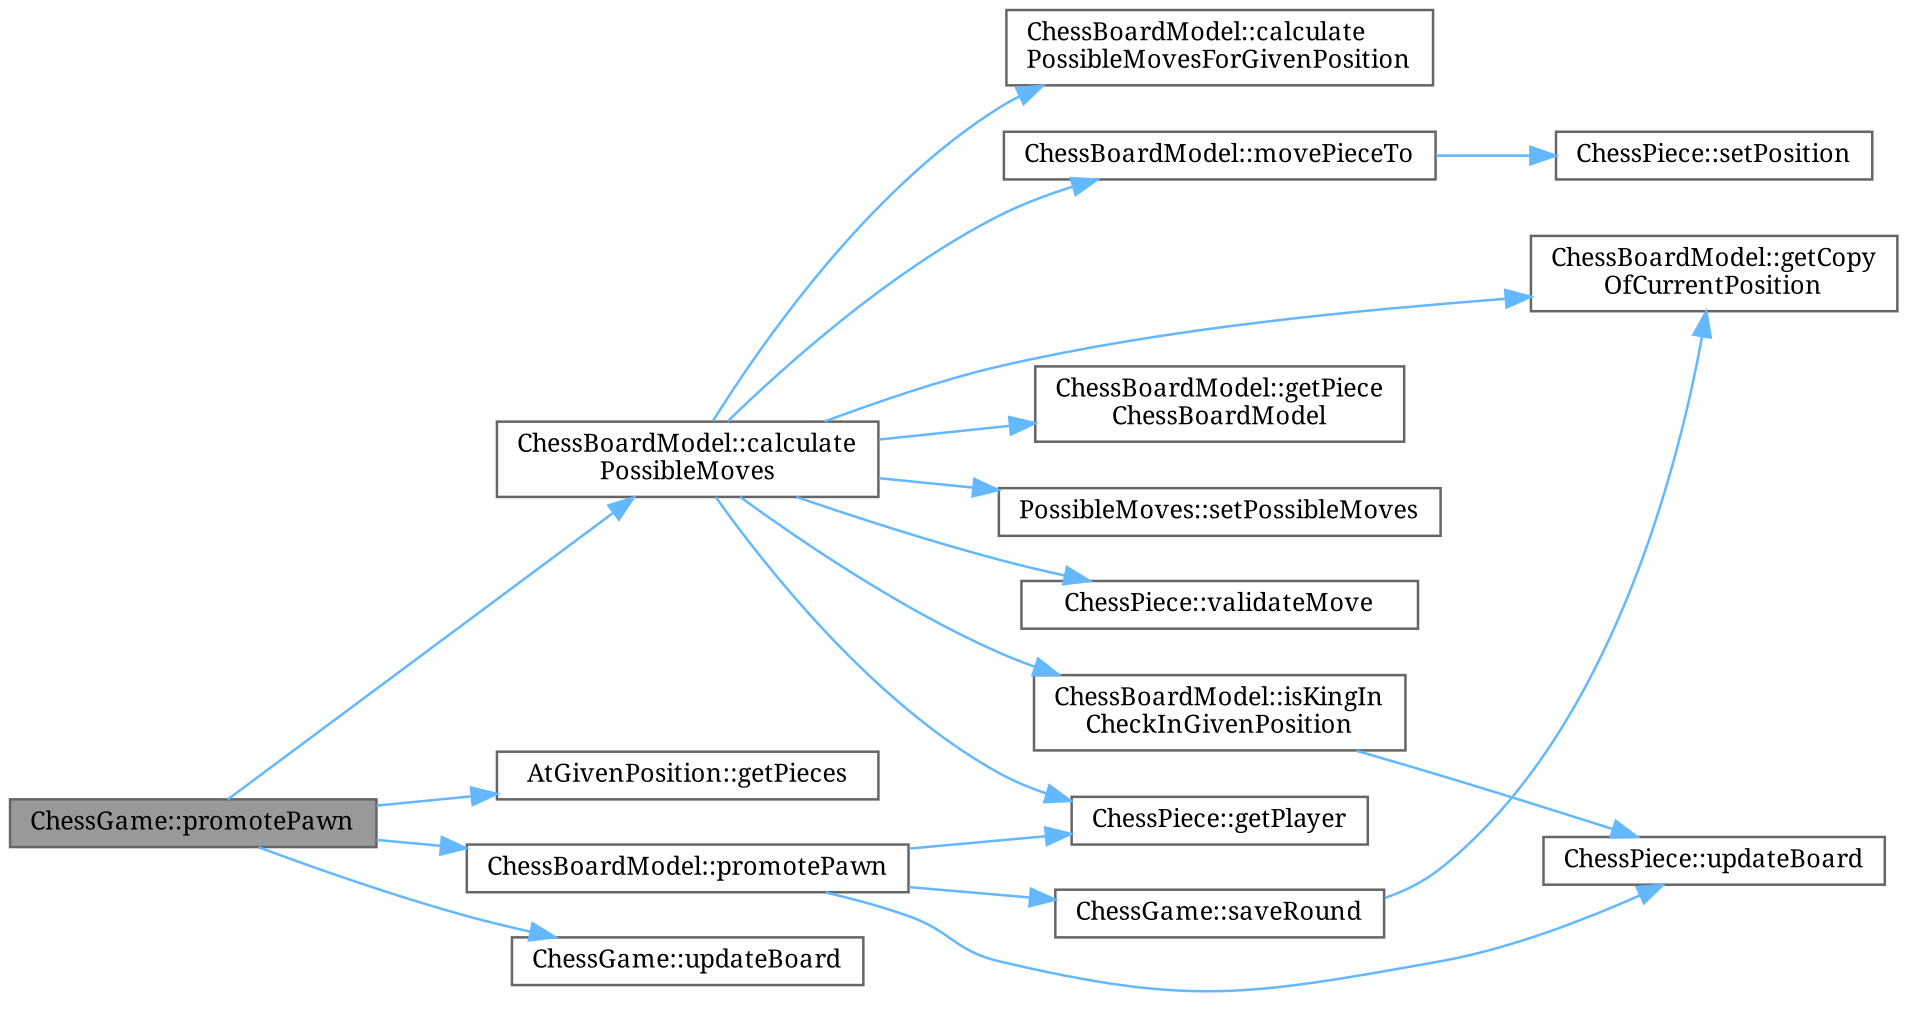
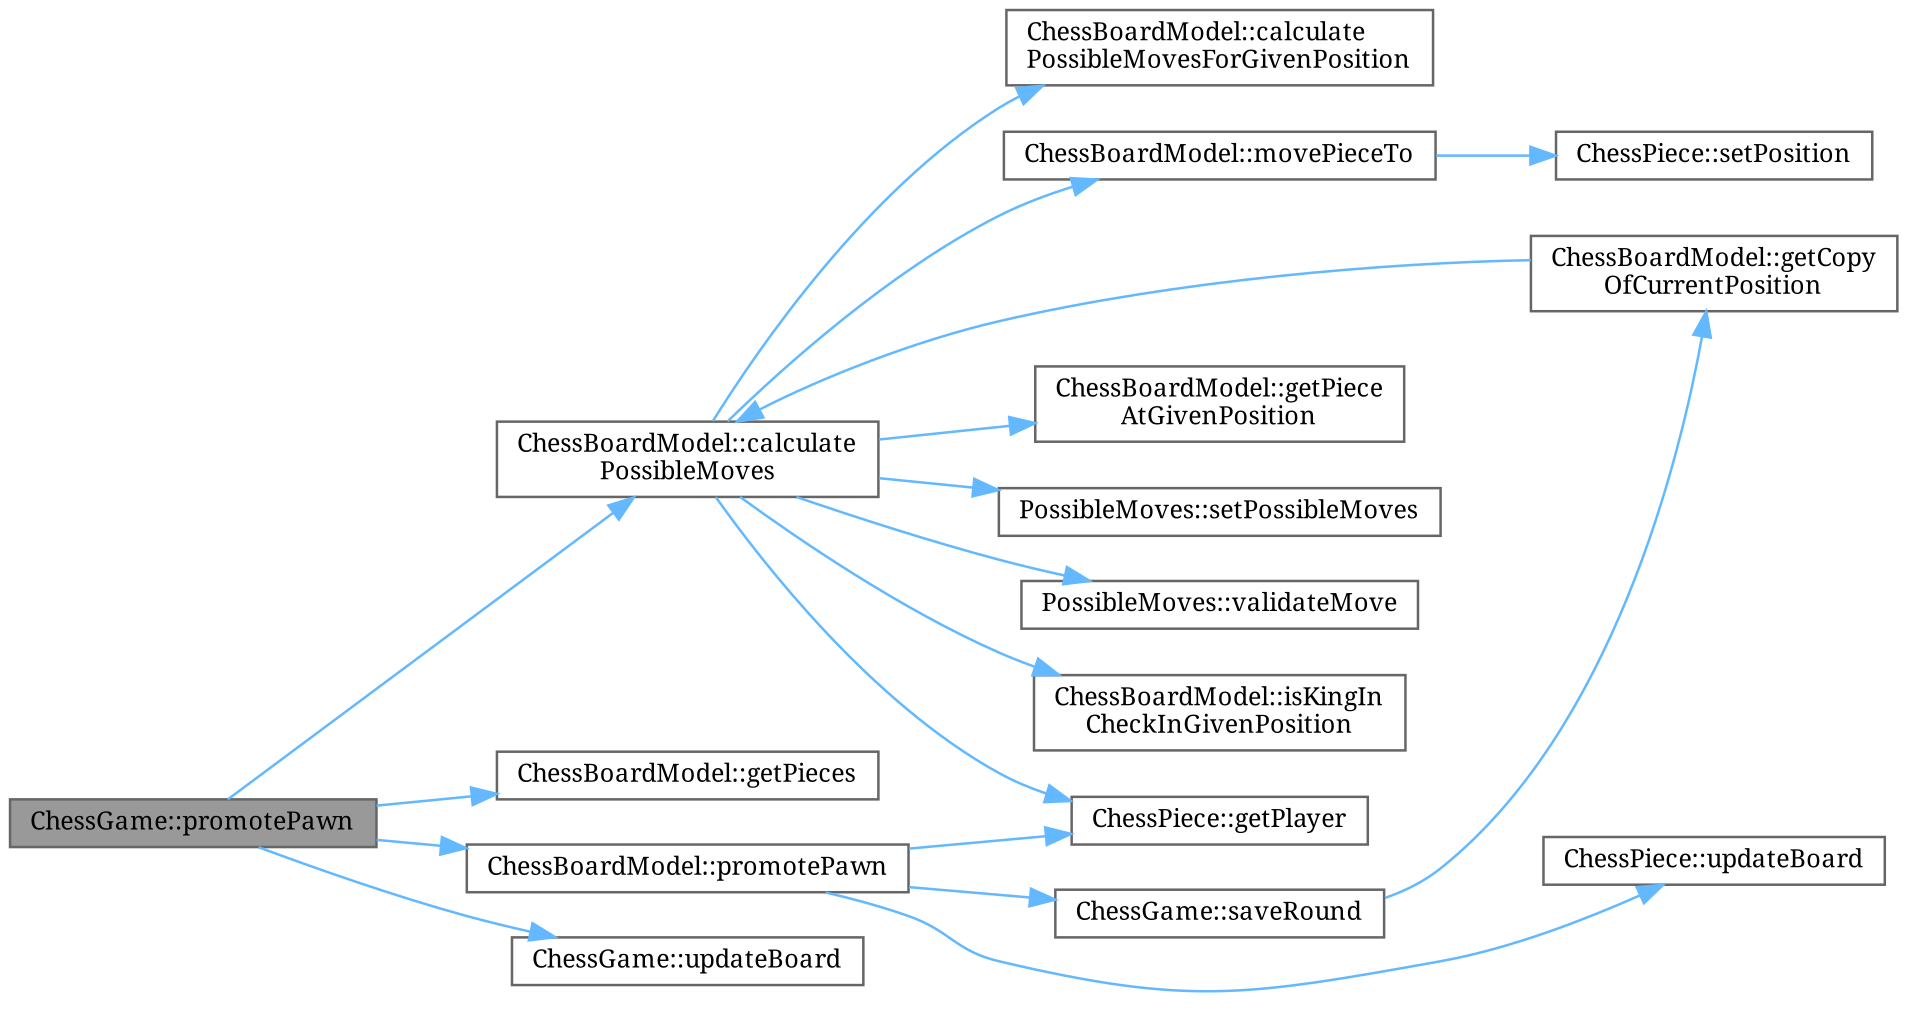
edge "ChessBoardModel::calculate PossibleMoves" -> "ChessBoardModel::getCopy OfCurrentPosition": reversed
node "ChessBoardModel::getPiece ChessBoardModel": label "ChessBoardModel::getPiece ChessBoardModel" -> "ChessBoardModel::getPiece AtGivenPosition"
node "ChessPiece::validateMove": label "ChessPiece::validateMove" -> "PossibleMoves::validateMove"
node "AtGivenPosition::getPieces": label "AtGivenPosition::getPieces" -> "ChessBoardModel::getPieces"
edge "ChessBoardModel::isKingIn CheckInGivenPosition" -> "ChessPiece::updateBoard": removed
